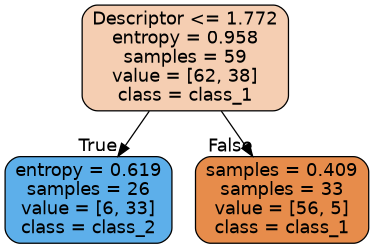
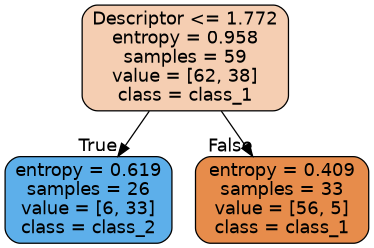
node "samples = 0.409 samples = 33 value = [56, 5] class = class_1": label "samples = 0.409 samples = 33 value = [56, 5] class = class_1" -> "entropy = 0.409 samples = 33 value = [56, 5] class = class_1"
